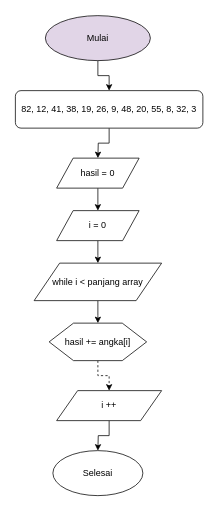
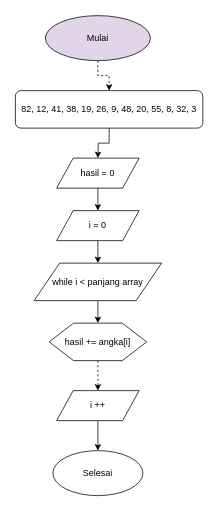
edge "Mulai" -> "82, 12, 41, 38, 19, 26, 9, 48, 20, 55, 8, 32, 3": style solid -> dashed
node "i ++": size 105x30 -> 83x30
